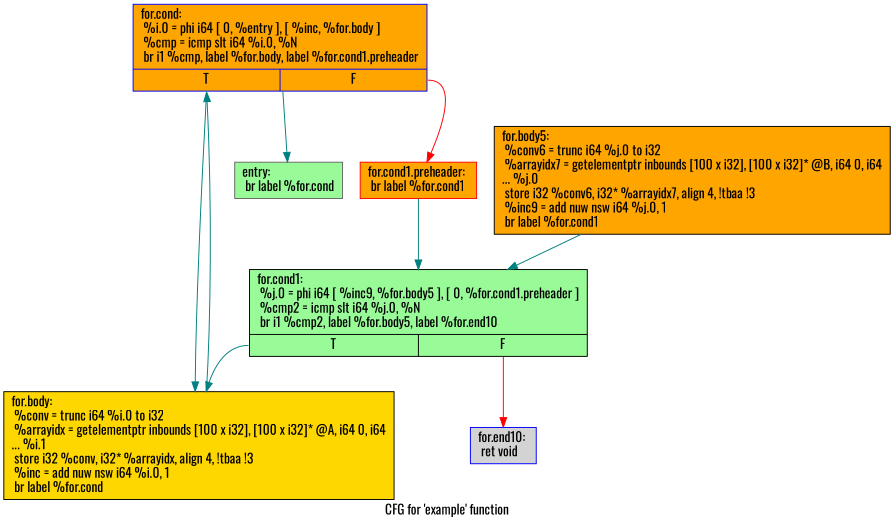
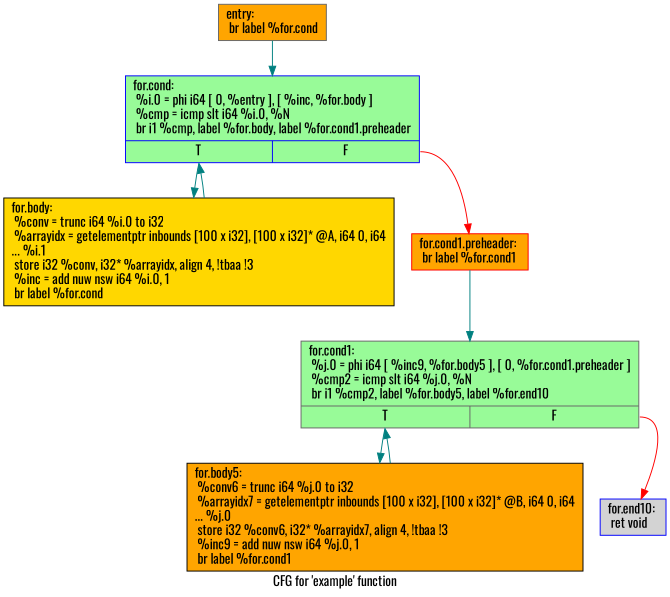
node "for.cond:": fillcolor orange -> palegreen
edge "for.cond:" -> "entry:": reversed
node "entry:": fillcolor palegreen -> orange
node "for.cond1:": color black -> gray40
edge "for.cond1:" -> "for.body:": now "for.cond1:" -> "for.body5:"
